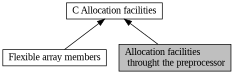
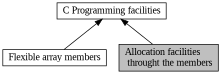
node "C Allocation facilities": label "C Allocation facilities" -> "C Programming facilities"
node "Allocation facilities throught the preprocessor": label "Allocation facilities throught the preprocessor" -> "Allocation facilities throught the members"
